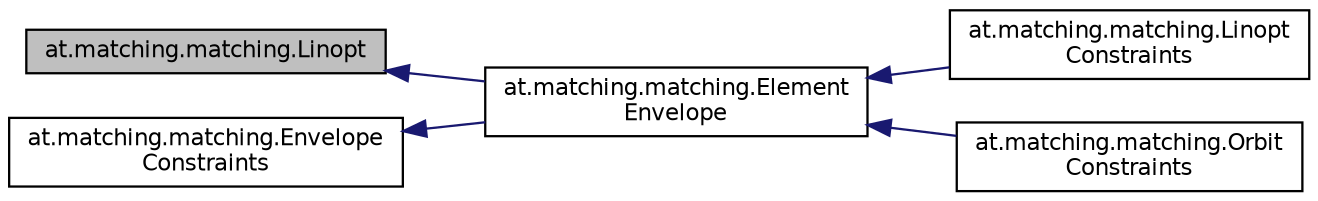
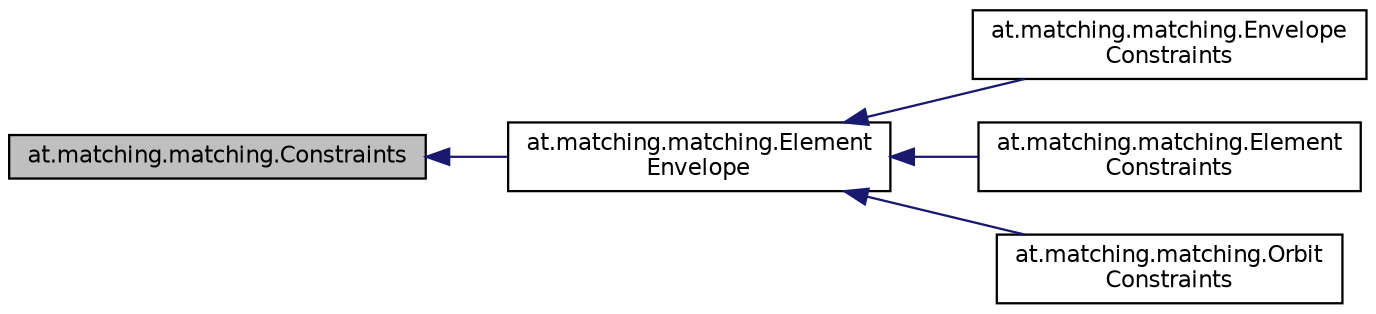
node "at.matching.matching.Linopt Constraints": label "at.matching.matching.Linopt Constraints" -> "at.matching.matching.Element Constraints"
node "at.matching.matching.Linopt": label "at.matching.matching.Linopt" -> "at.matching.matching.Constraints"
edge "at.matching.matching.Element Envelope" -> "at.matching.matching.Envelope Constraints": reversed
